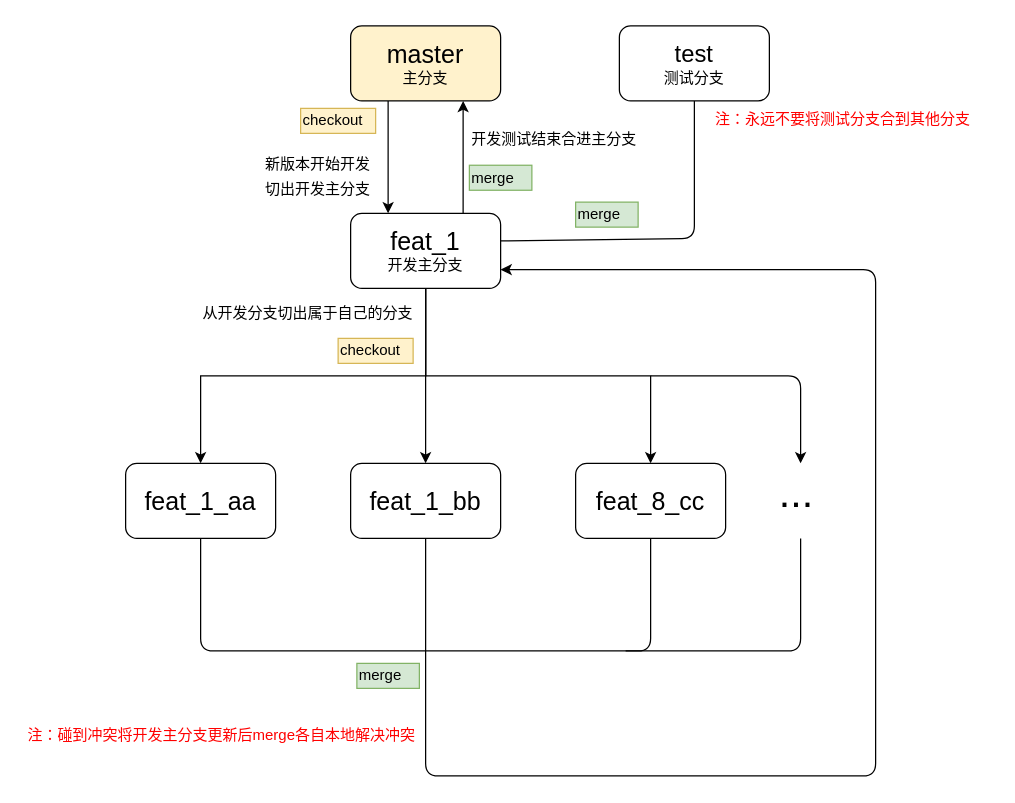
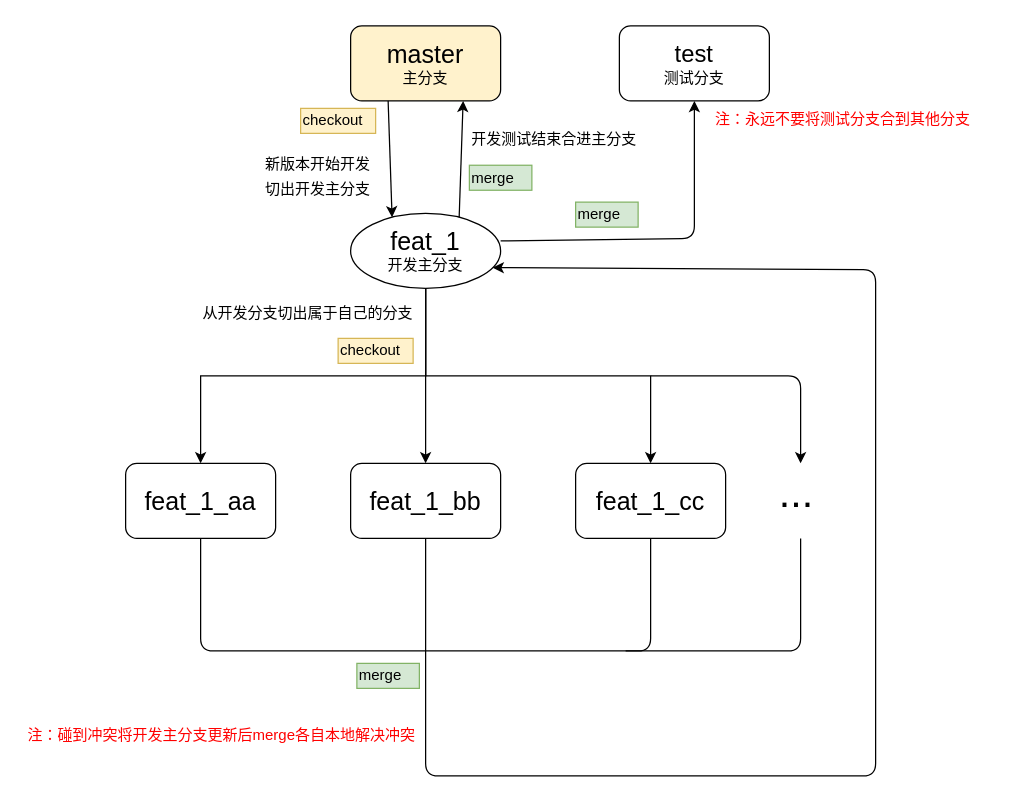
edge "test 测试分支" -- "feat_1 开发主分支": arrowhead none -> classic
node "feat_1 开发主分支": shape rounded rectangle -> ellipse
node "feat_8_cc": label "feat_8_cc" -> "feat_1_cc"
